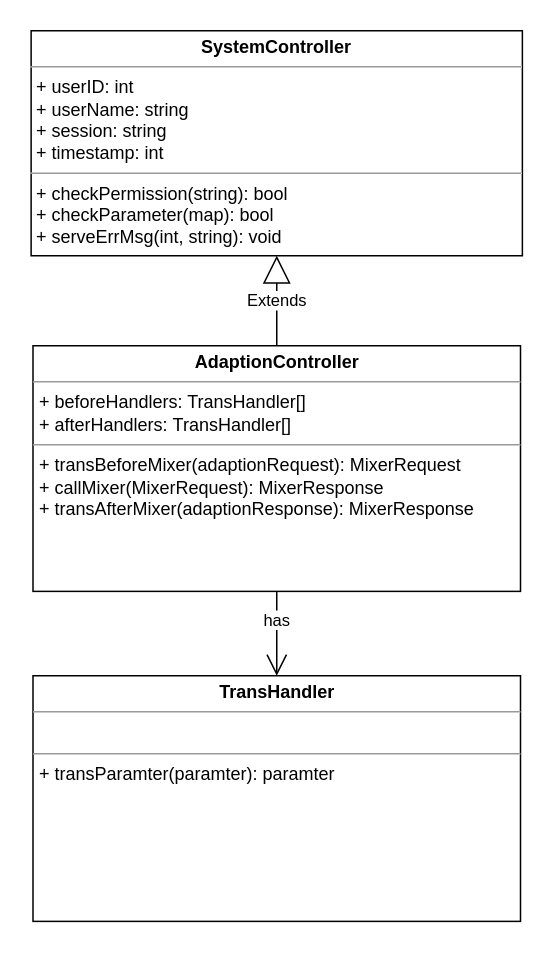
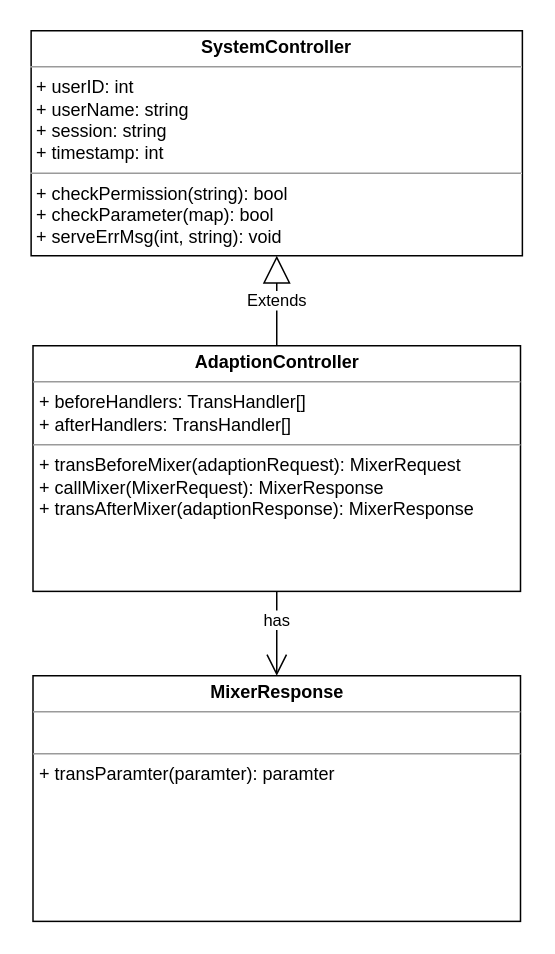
node "TransHandler + transParamter(paramter): paramter": label "TransHandler + transParamter(paramter): paramter" -> "MixerResponse + transParamter(paramter): paramter"
